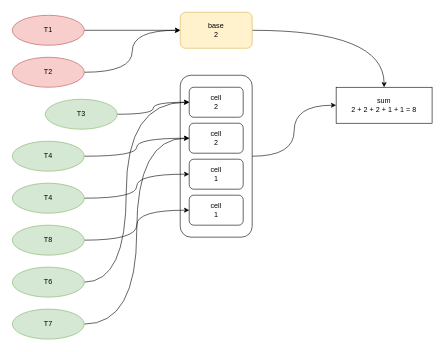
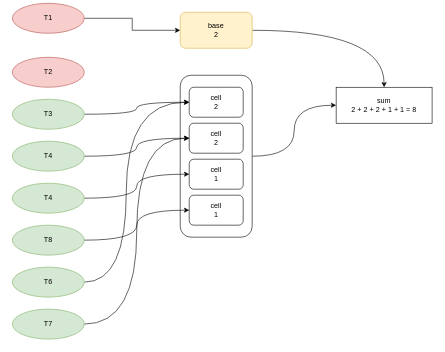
node "T1": moved (48, 30) -> (48, 18)
edge "T2" -> "base 2": removed
node "T3": moved (81, 114) -> (48, 114)
